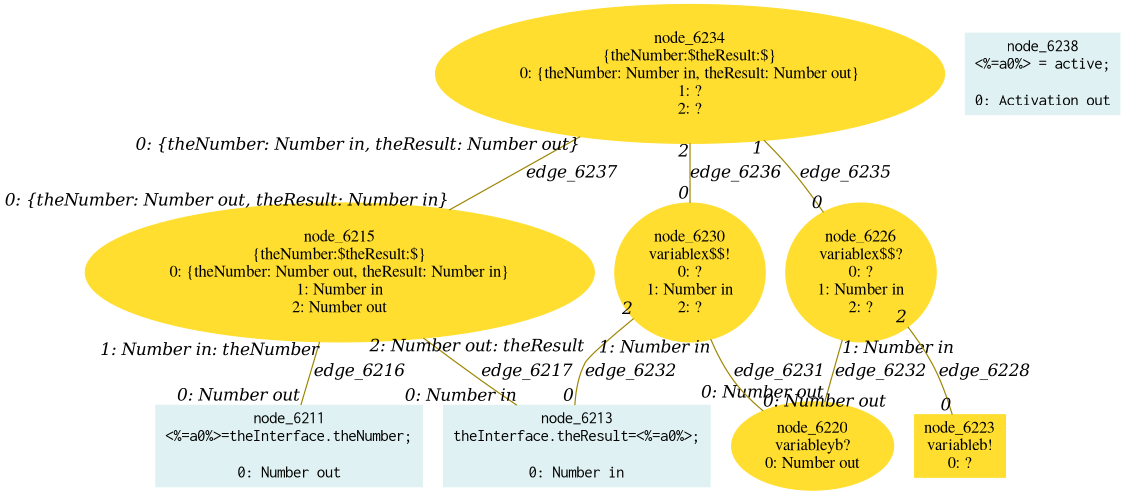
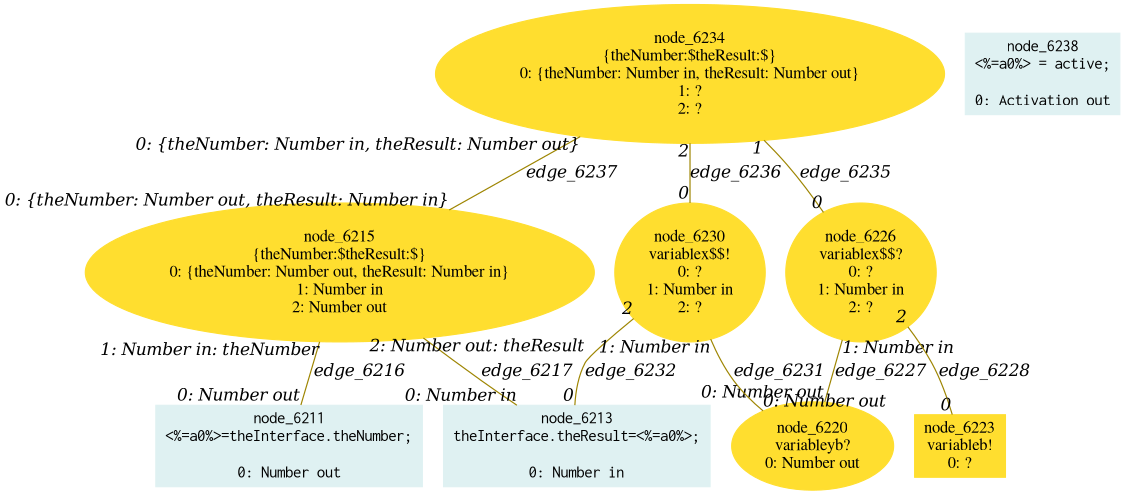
edge "node_6226 variablex$$? 0: ? 1: Number in 2: ?" -- "node_6220 variableyb? 0: Number out": label "edge_6232" -> "edge_6227"
